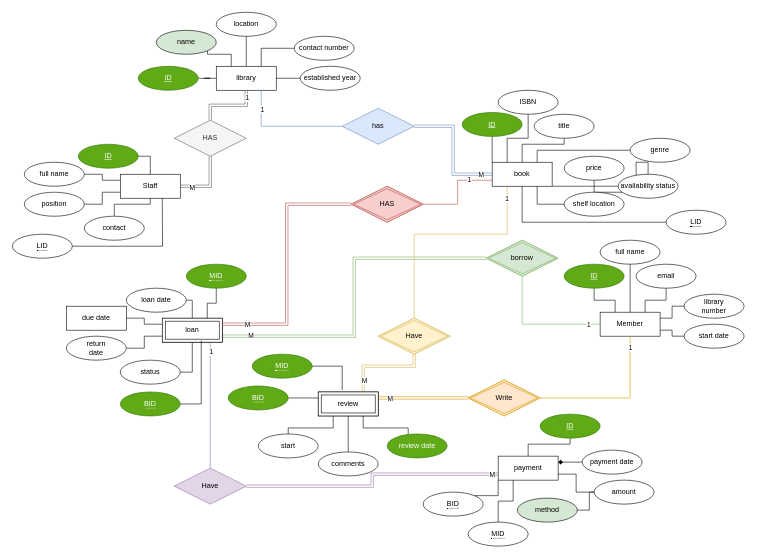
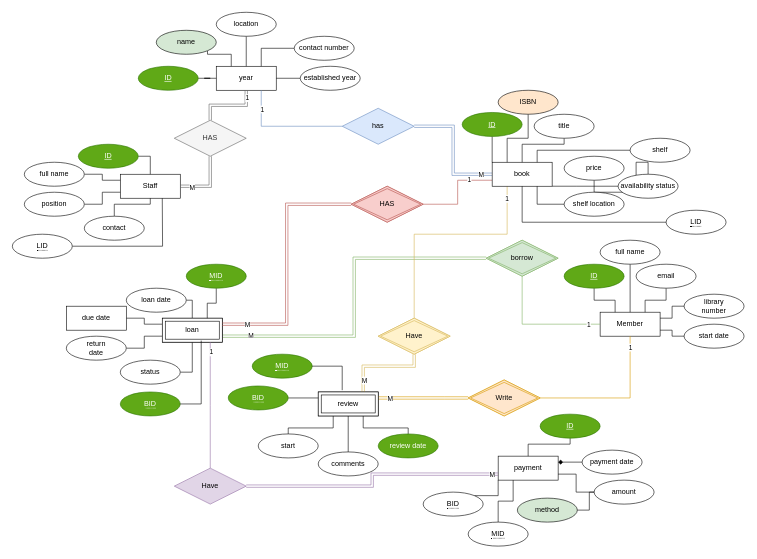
node "library": label "library" -> "year"
node "ISBN": fillcolor #ffffff -> #ffe6cc
node "genre": label "genre" -> "shelf"
node "review date": moved (417, 446) -> (408, 446)
